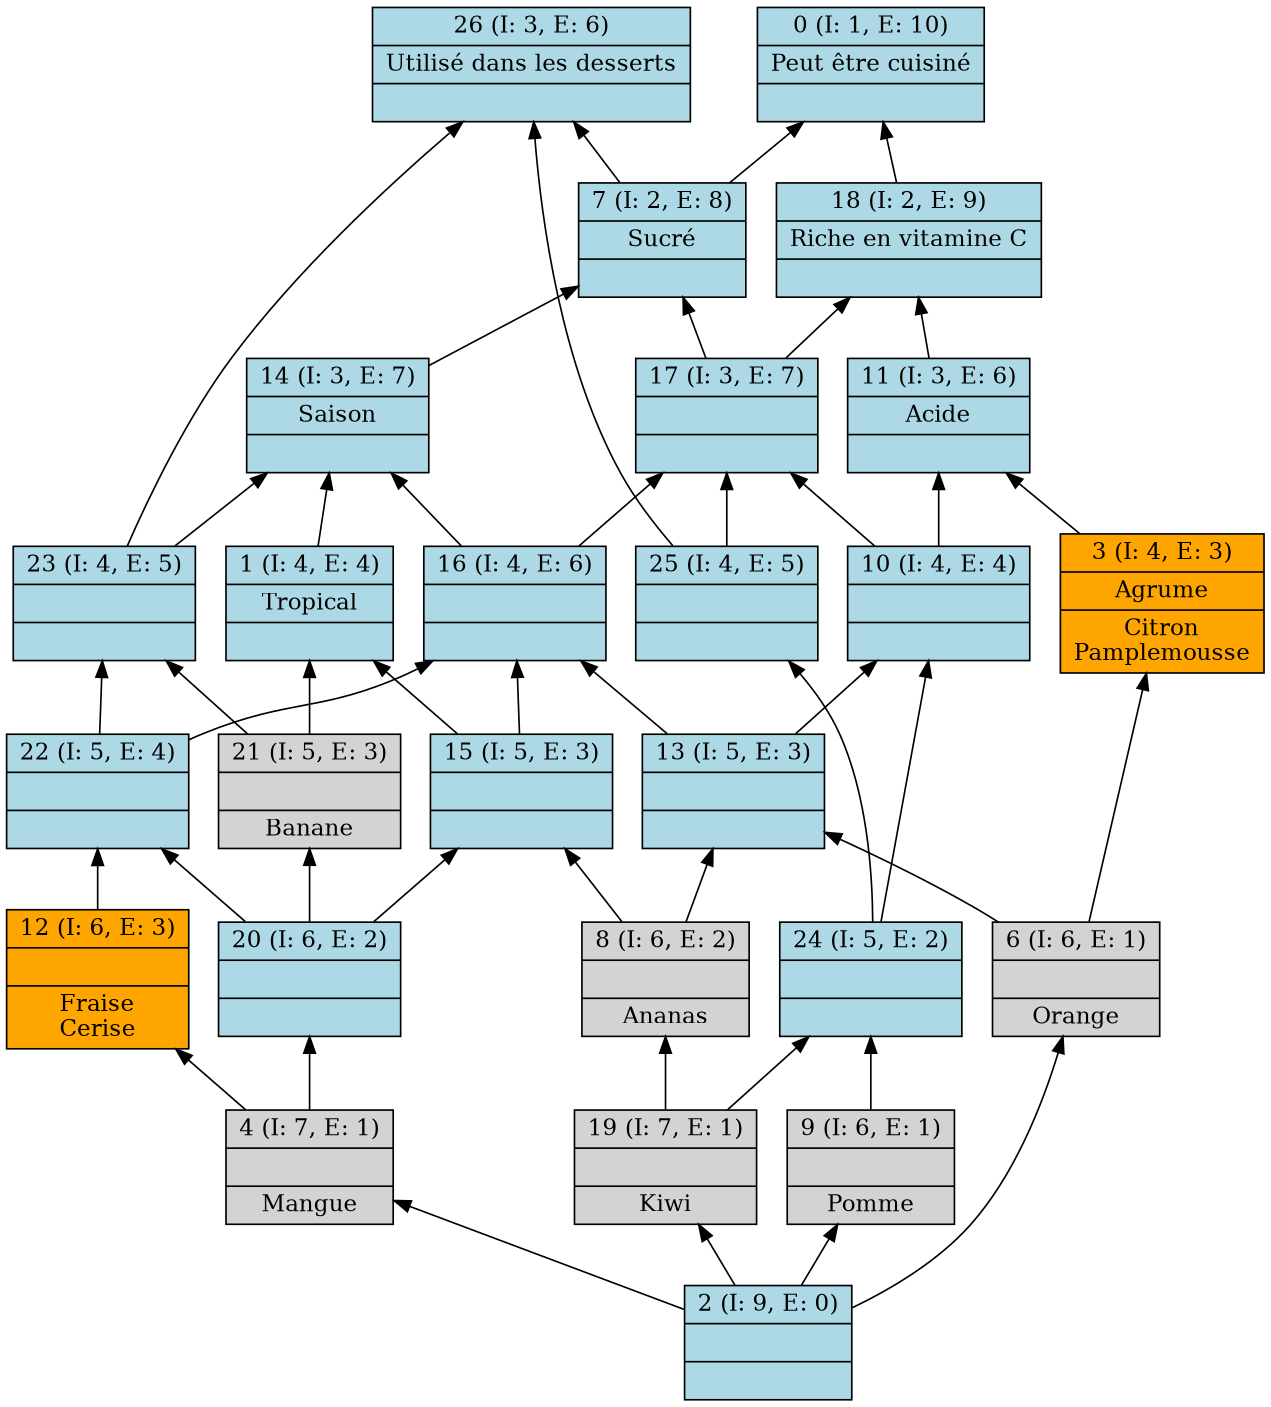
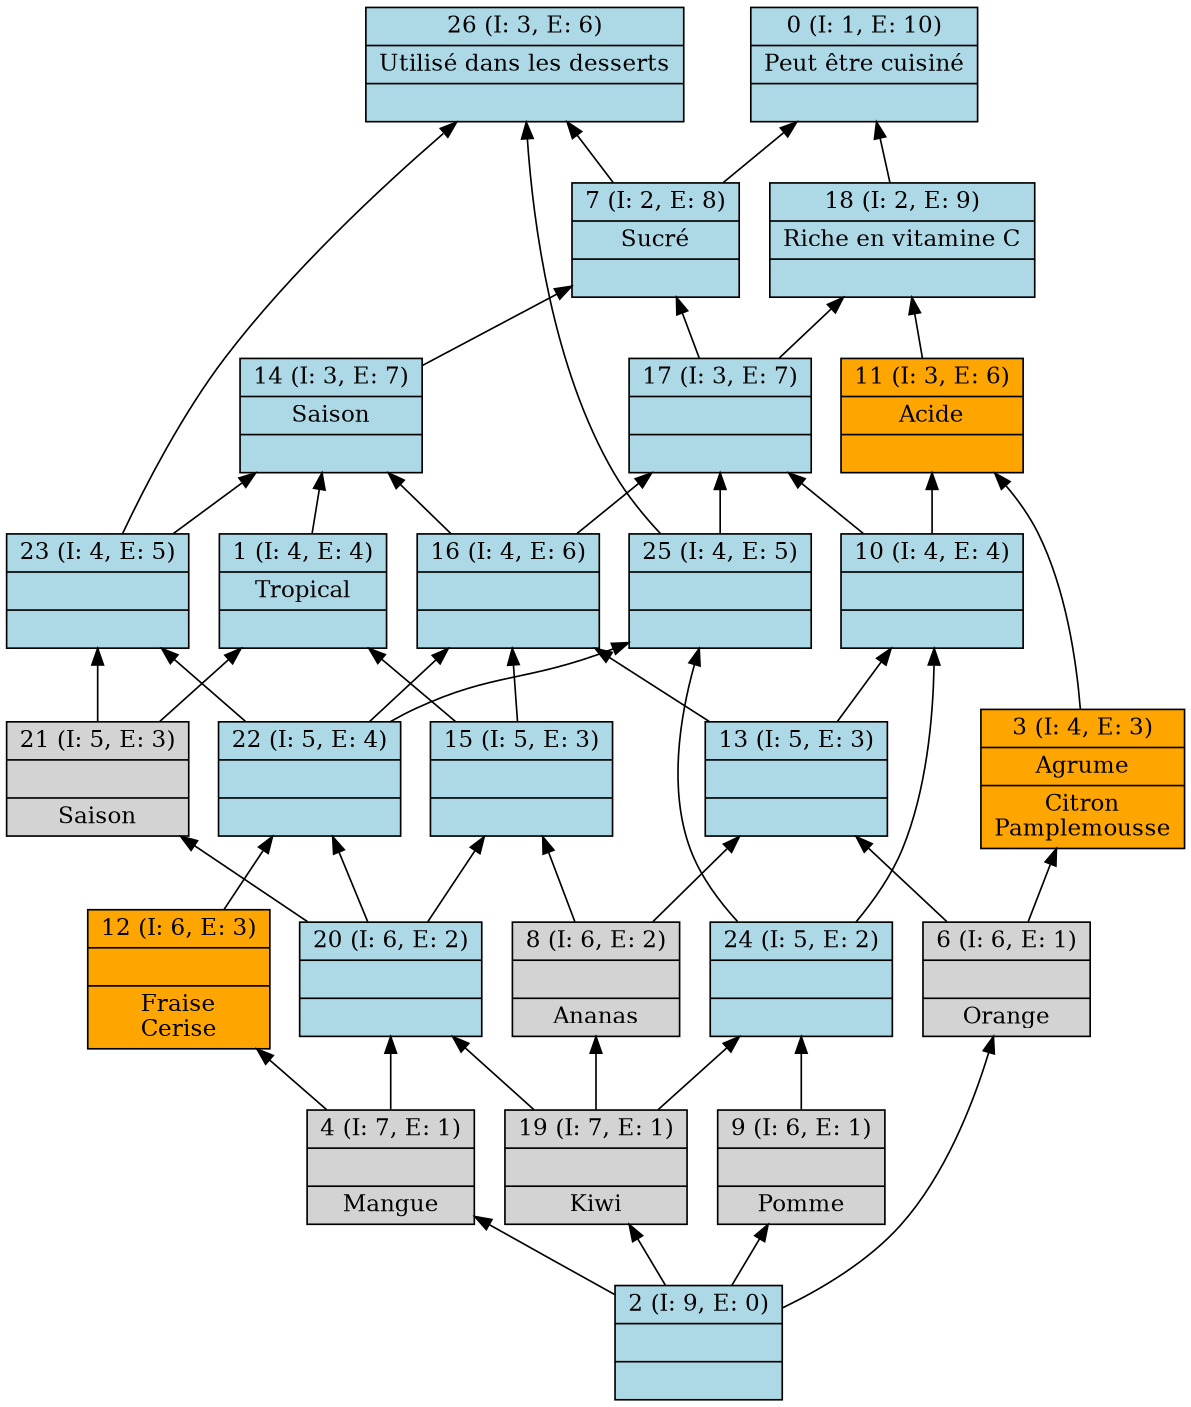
node "11 (I: 3, E: 6)": fillcolor lightblue -> orange
edge "22 (I: 5, E: 4)" -> "25 (I: 4, E: 5)": added
node "21 (I: 5, E: 3)": text "Banane" -> "Saison"
edge "19 (I: 7, E: 1)" -> "20 (I: 6, E: 2)": added
